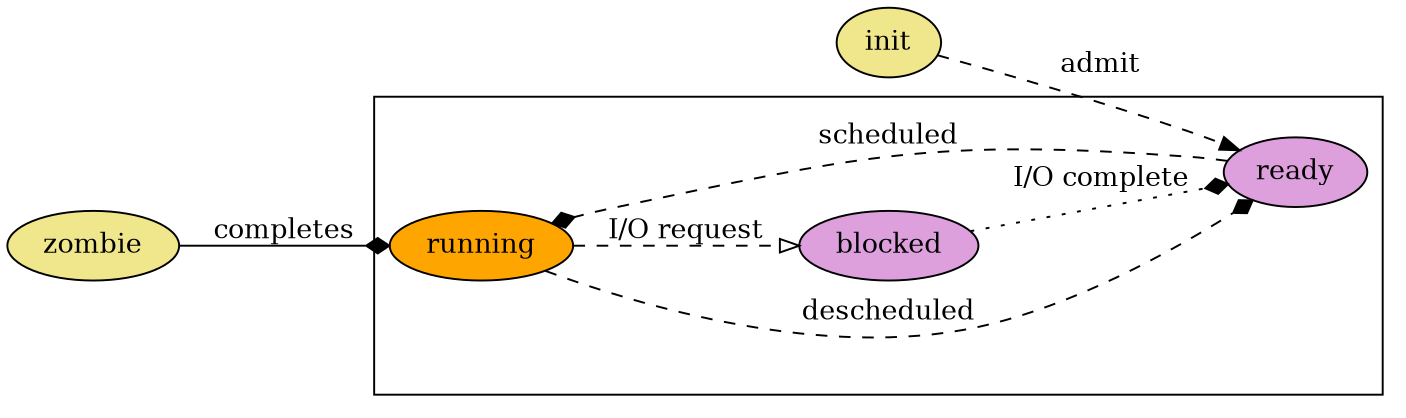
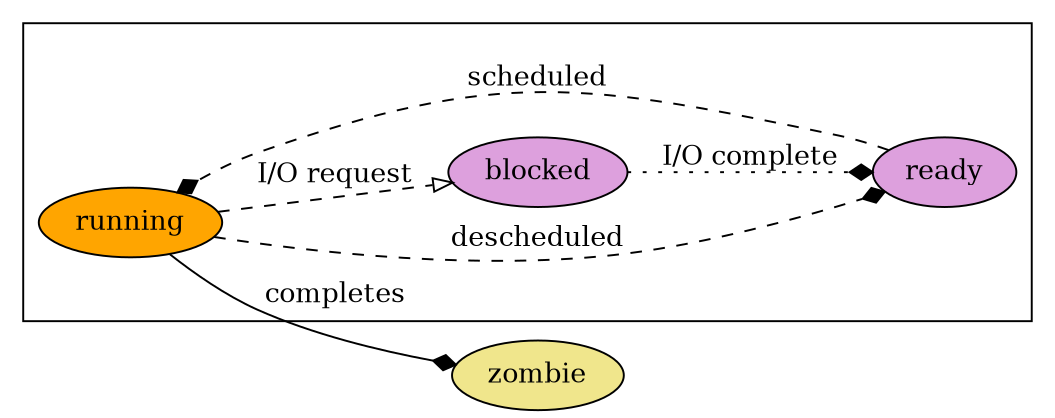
node "init": removed
edge "zombie" -> "running": reversed
